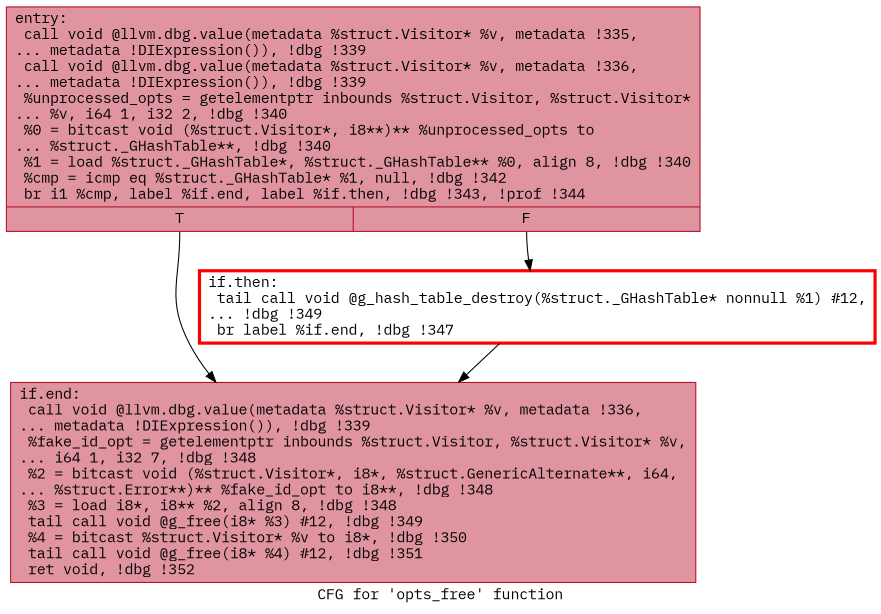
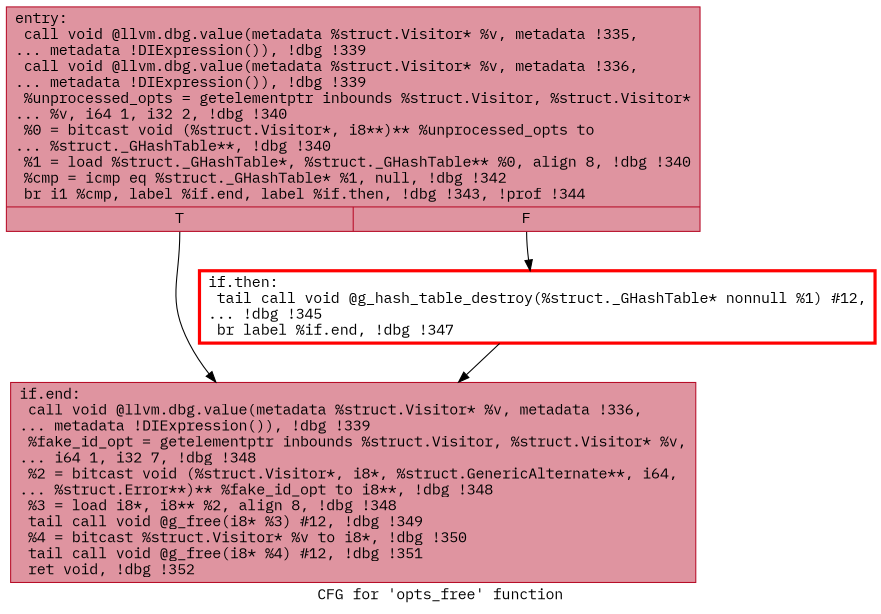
node "if.then:": text "... !dbg !349" -> "... !dbg !345"
